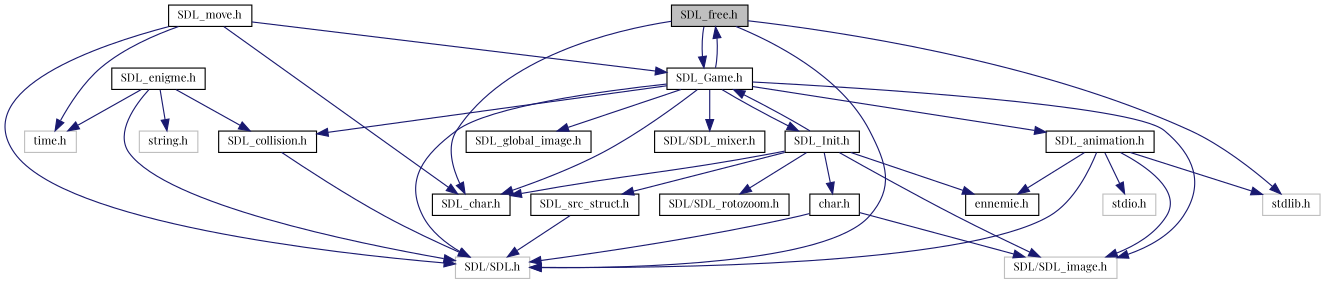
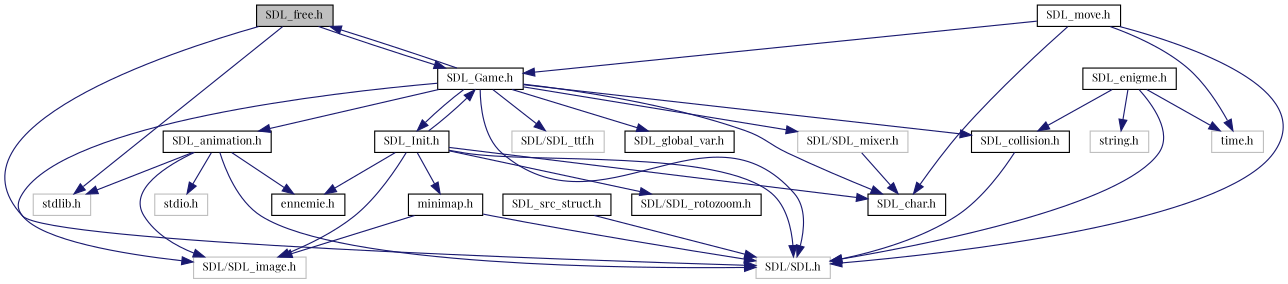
edge "SDL_free.h" -> "SDL_char.h": now "SDL/SDL_mixer.h" -> "SDL_char.h"
node "SDL_global_image.h": label "SDL_global_image.h" -> "SDL_global_var.h"
node "SDL/SDL_ttf.h": added
node "SDL/SDL_mixer.h": color black -> grey75
edge "SDL_Init.h" -> "SDL_src_struct.h": now "SDL_Init.h" -> "SDL/SDL.h"
node "char.h": label "char.h" -> "minimap.h"
